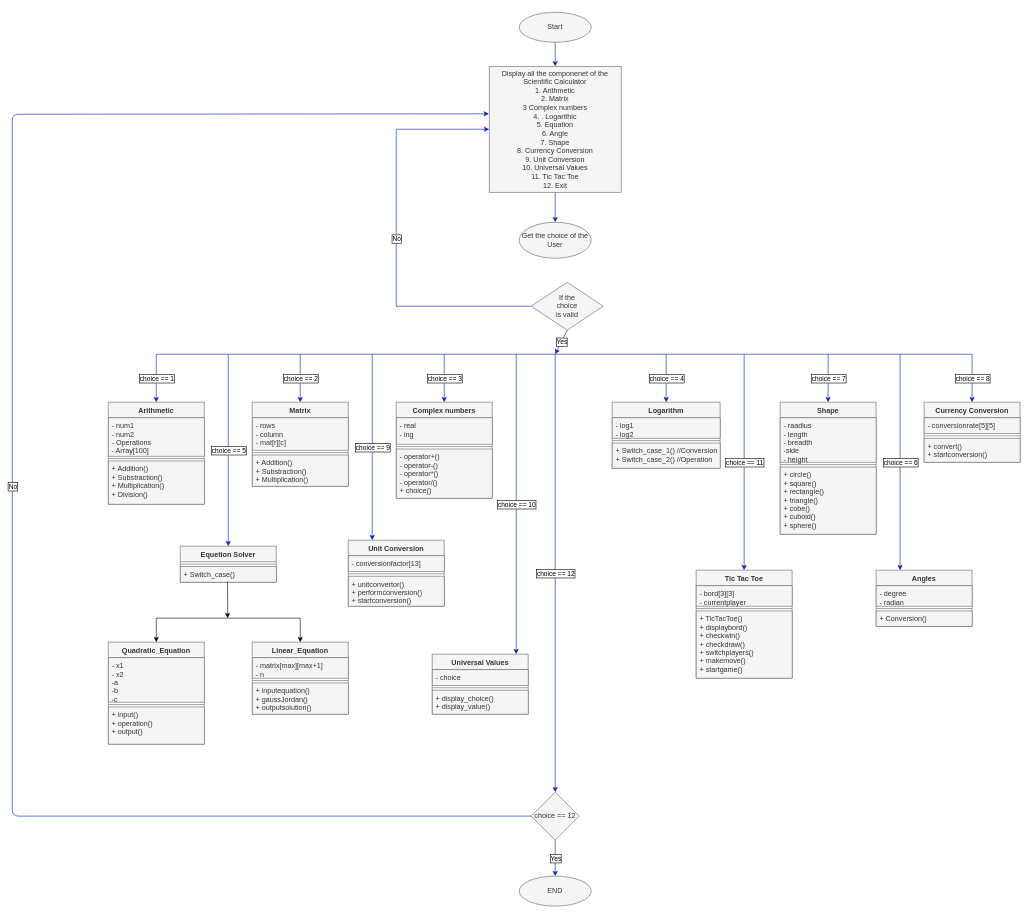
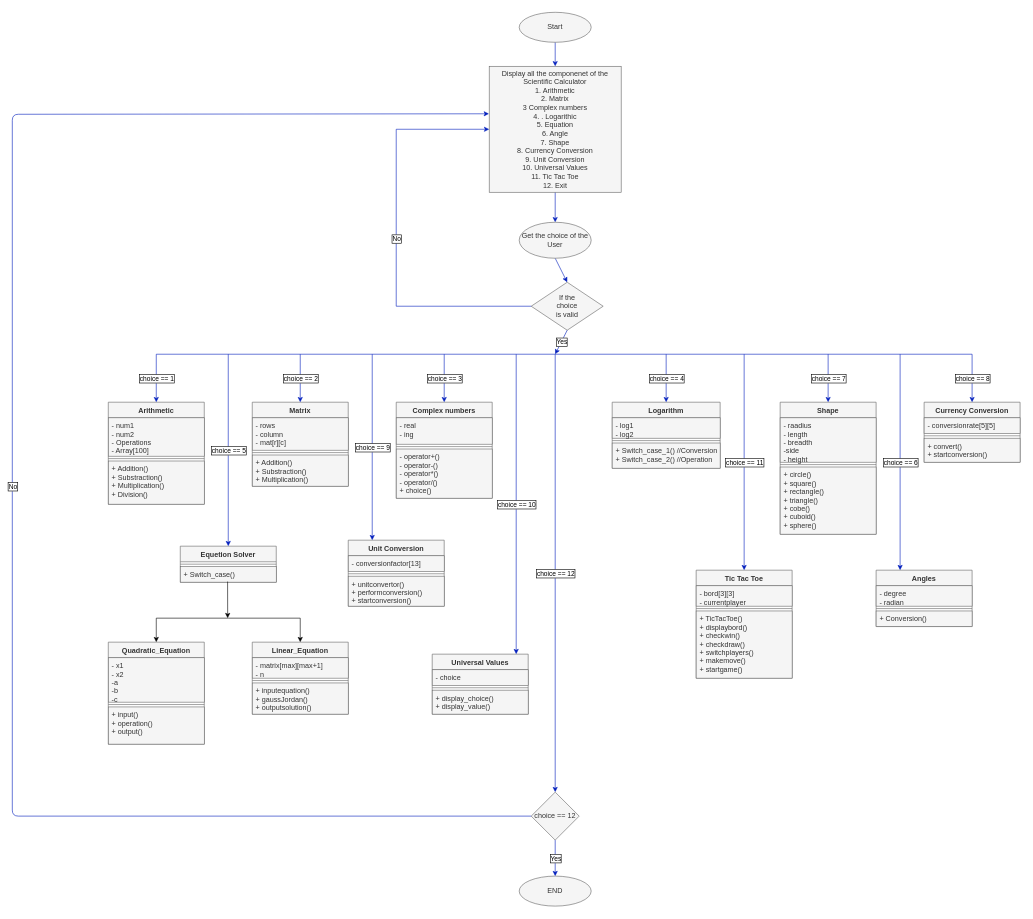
edge "Get the choice of the User" -> "If the choice is valid": added
